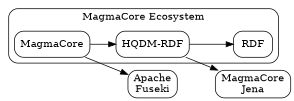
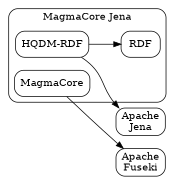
cluster "MagmaCore Ecosystem": label "MagmaCore Ecosystem" -> "MagmaCore Jena"
edge "MagmaCore" -> "HQDM-RDF": removed
node "MagmaCore Jena": label "MagmaCore Jena" -> "Apache Jena"
